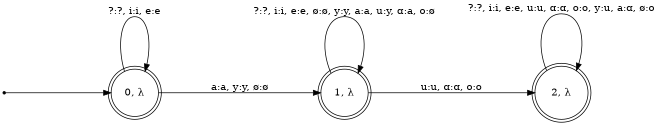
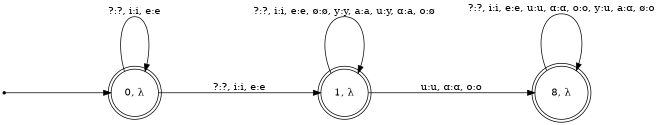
edge "0, λ" -> "1, λ": label "a:a, y:y, ø:ø" -> "?:?, i:i, e:e"
node "2, λ": label "2, λ" -> "8, λ"
